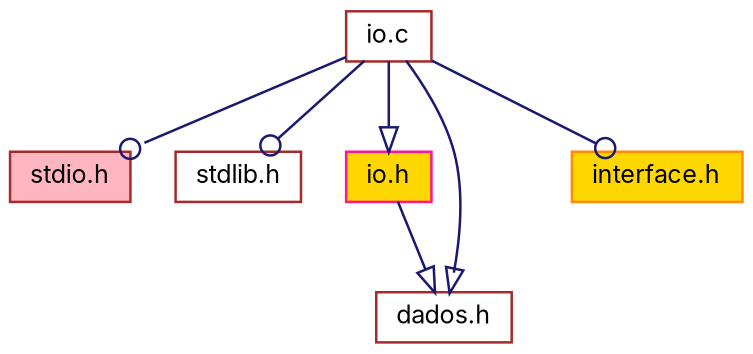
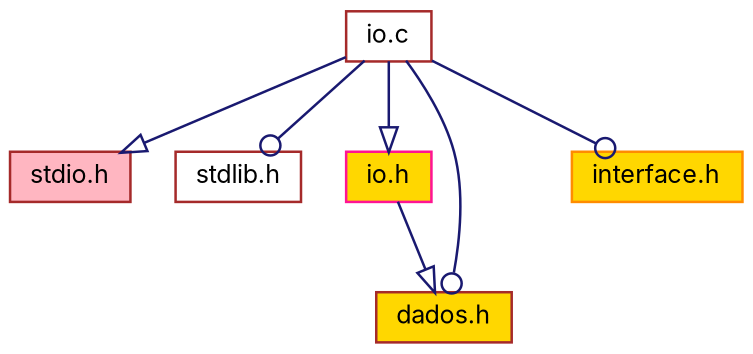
edge "io.c" -> "stdio.h": arrowhead odot -> onormal
edge "io.c" -> "dados.h": arrowhead onormal -> odot
node "dados.h": fillcolor white -> gold
